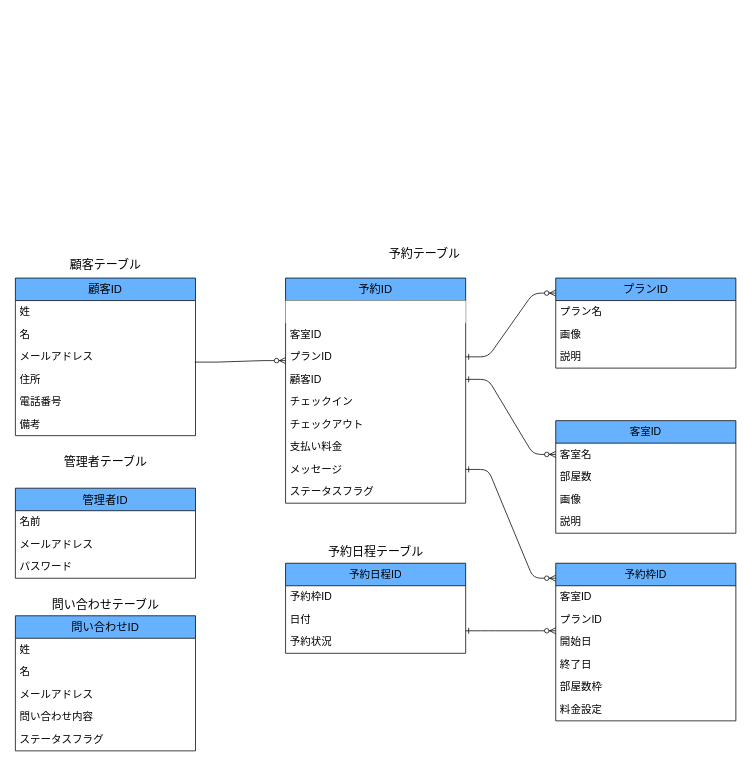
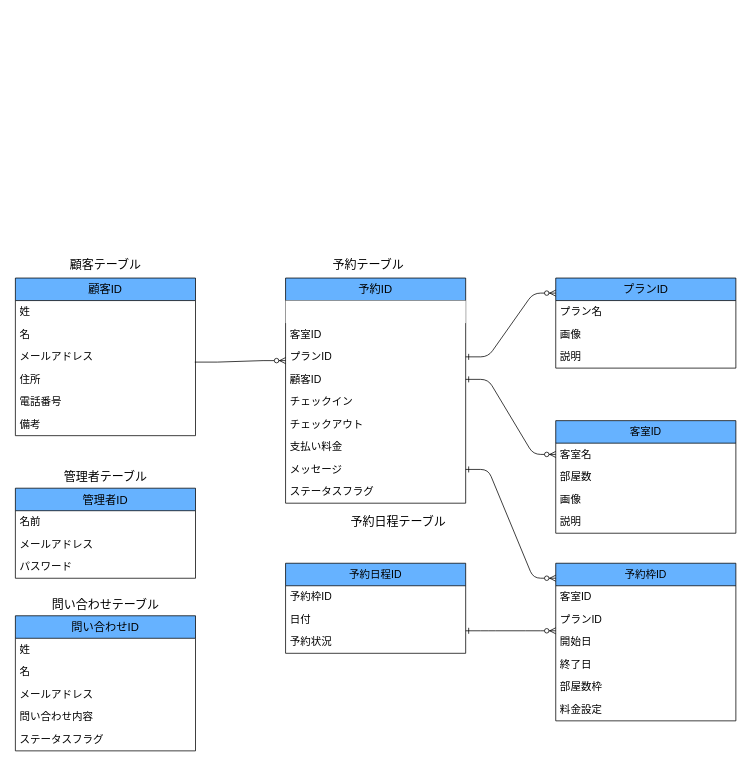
node "予約テーブル": moved (424, 254) -> (368, 265)
node "管理者テーブル": moved (105, 462) -> (105, 477)
node "予約日程テーブル": moved (375, 552) -> (398, 522)
